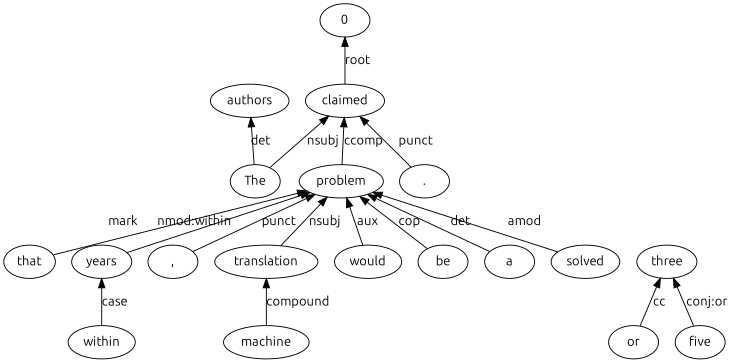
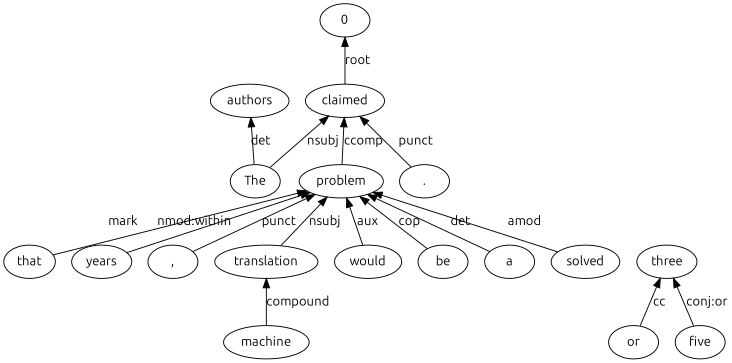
node "within": removed
